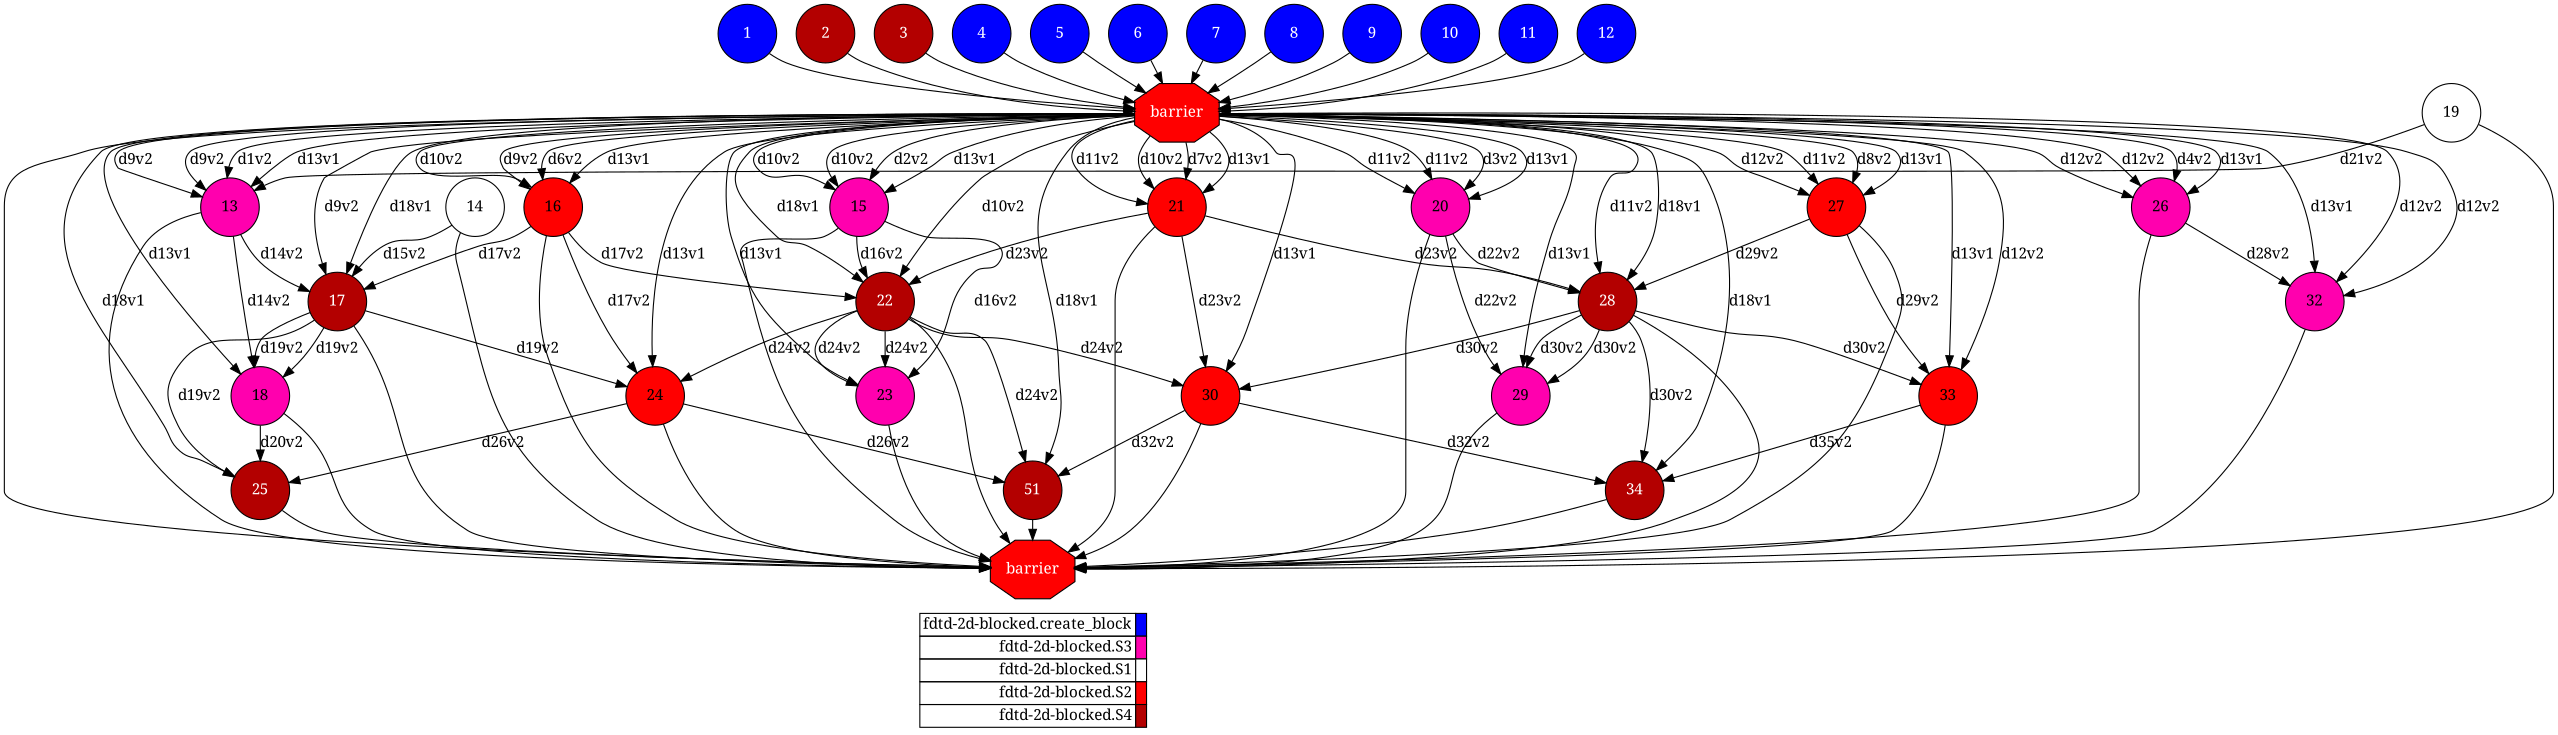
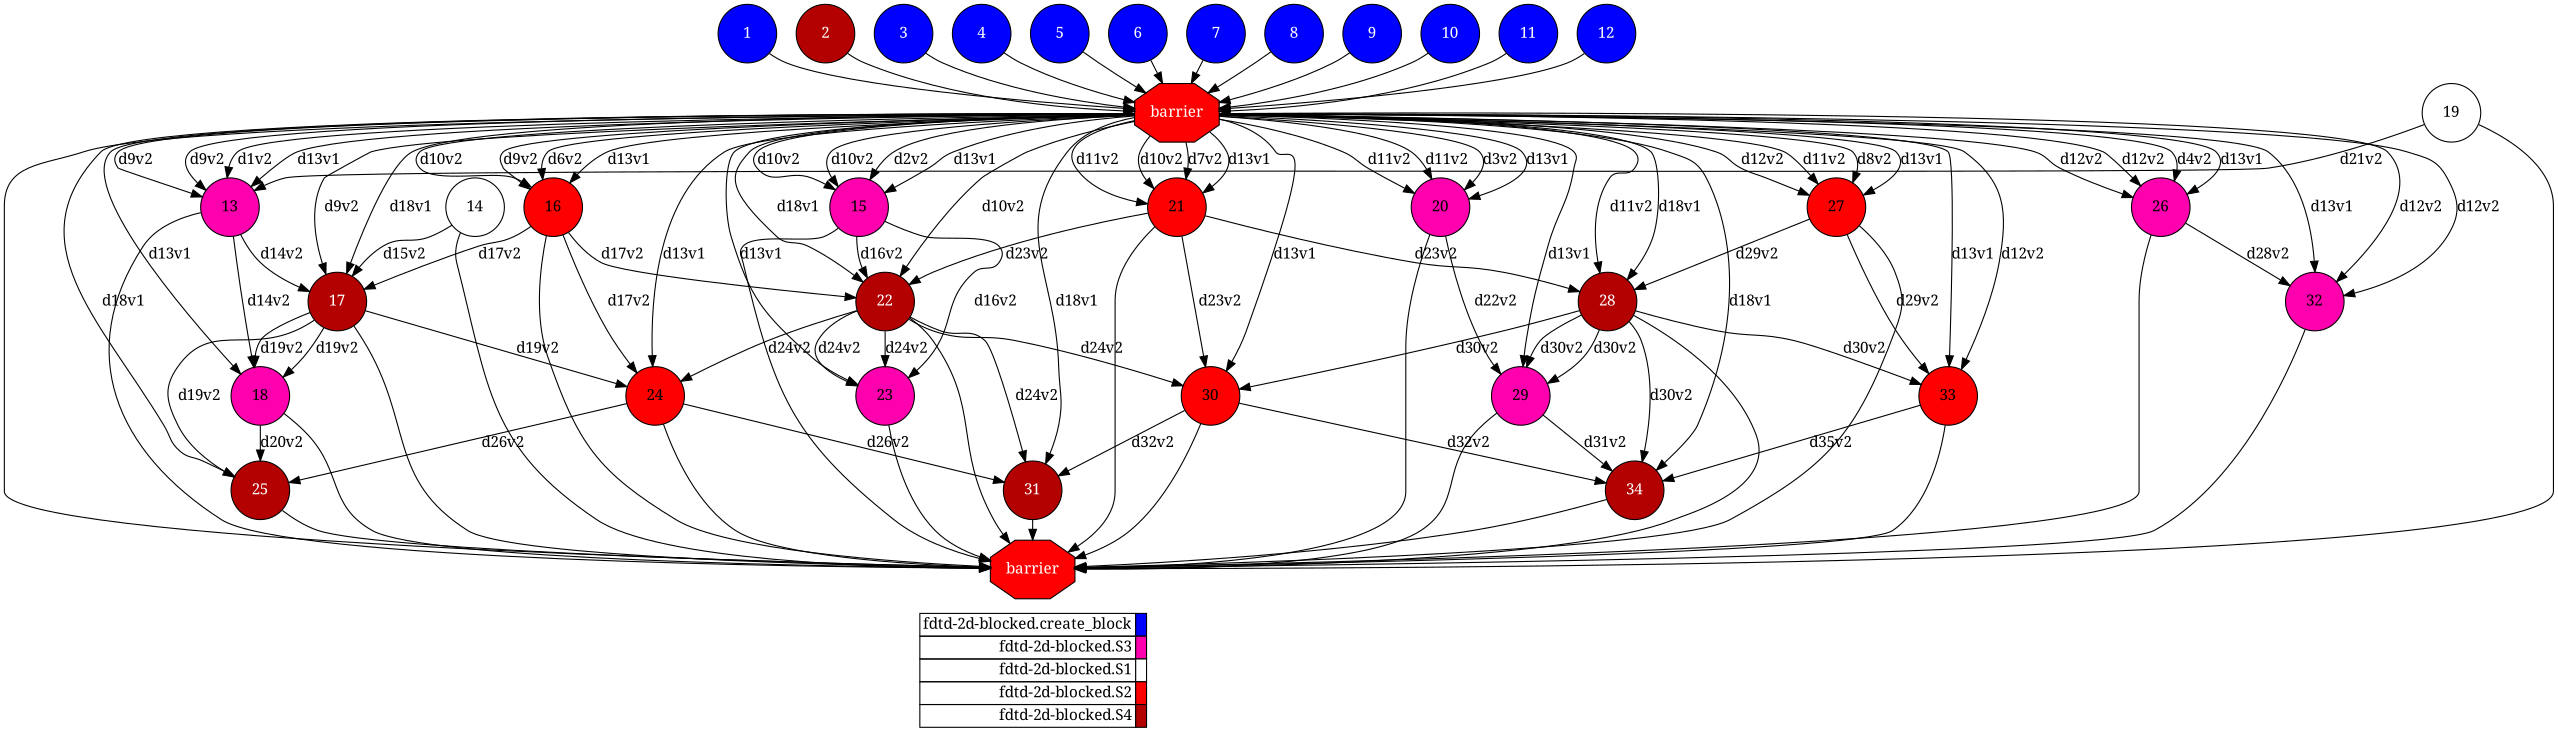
node "3": fillcolor #b30000 -> #0000ff
edge "20" -> "28": removed, label "d22v2"
edge "29" -> "34": added, label "d31v2"
node "51": label "51" -> "31"
